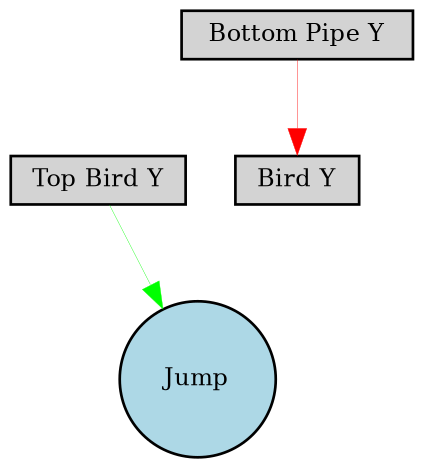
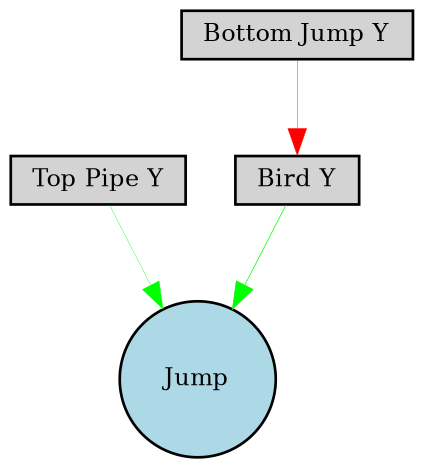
node "Bottom Pipe Y": label "Bottom Pipe Y" -> "Bottom Jump Y"
node "Top Bird Y": label "Top Bird Y" -> "Top Pipe Y"
edge "Bird Y" -> "Jump": added
